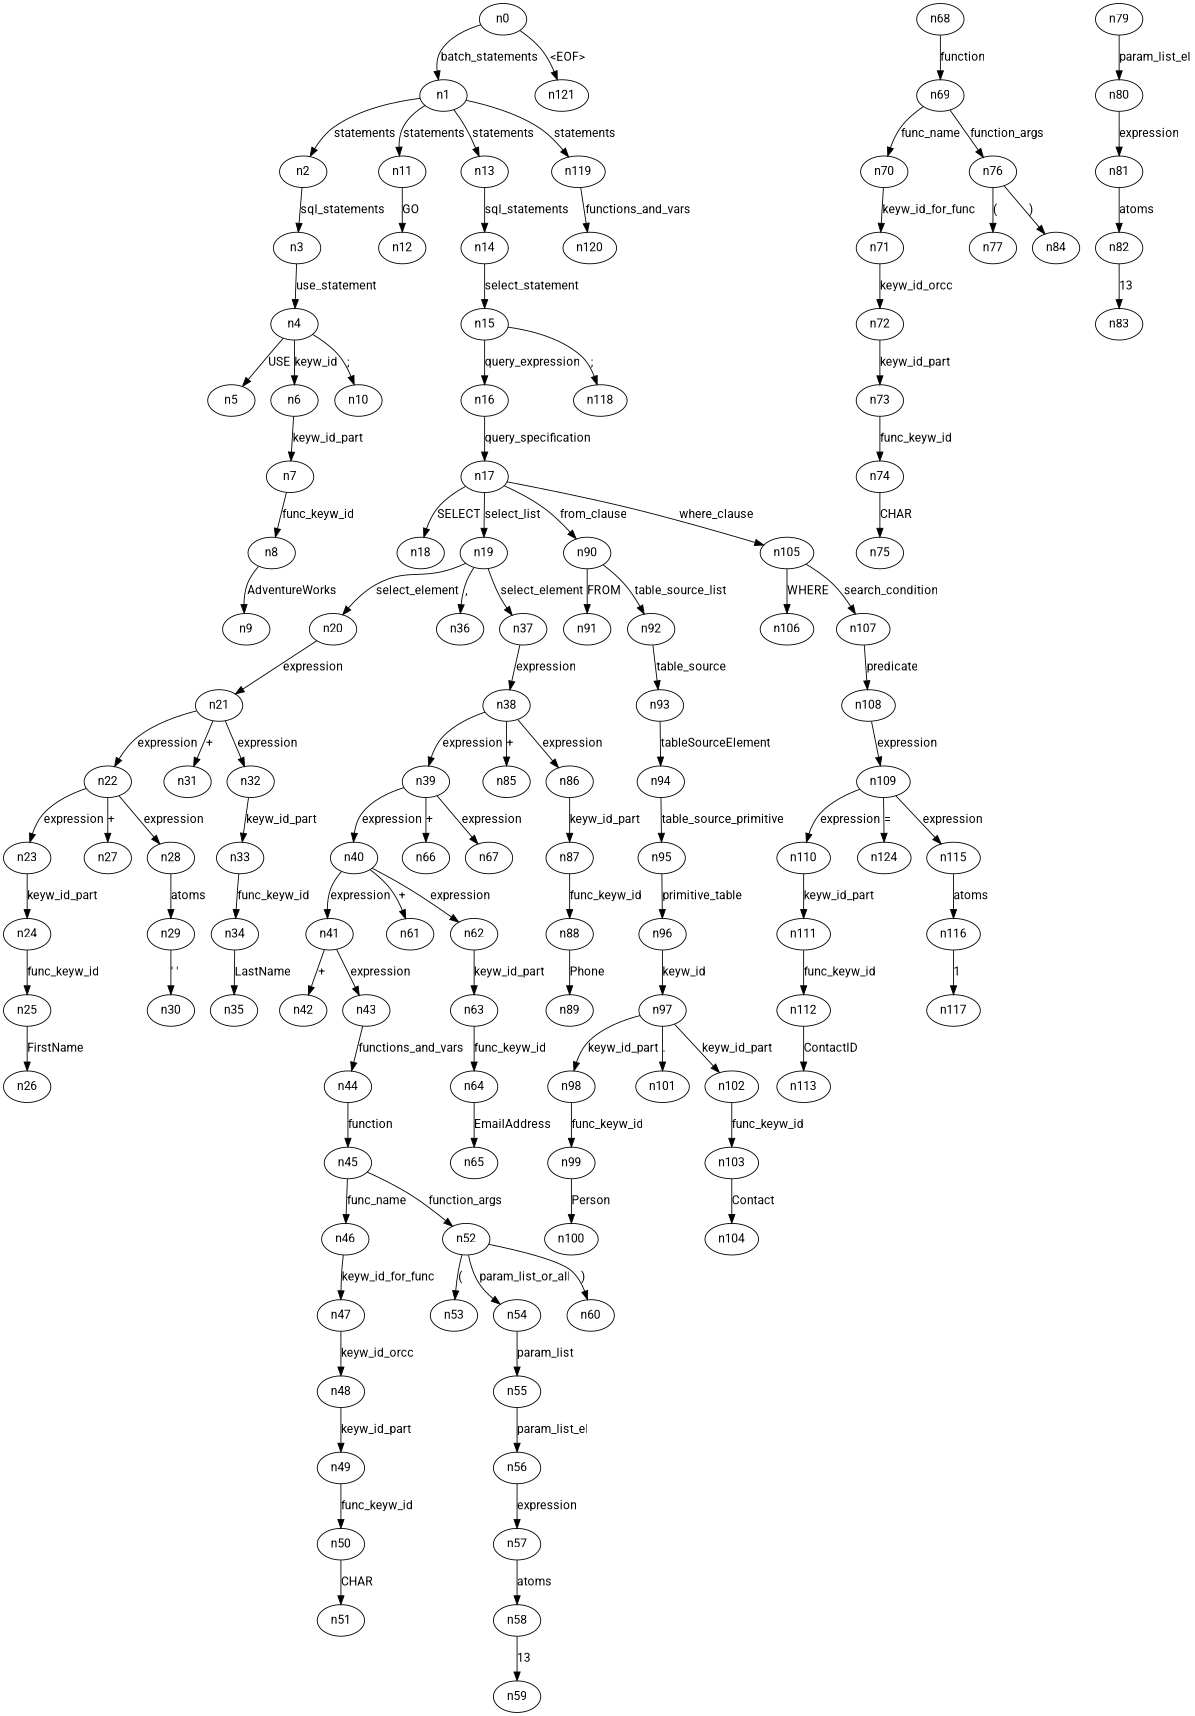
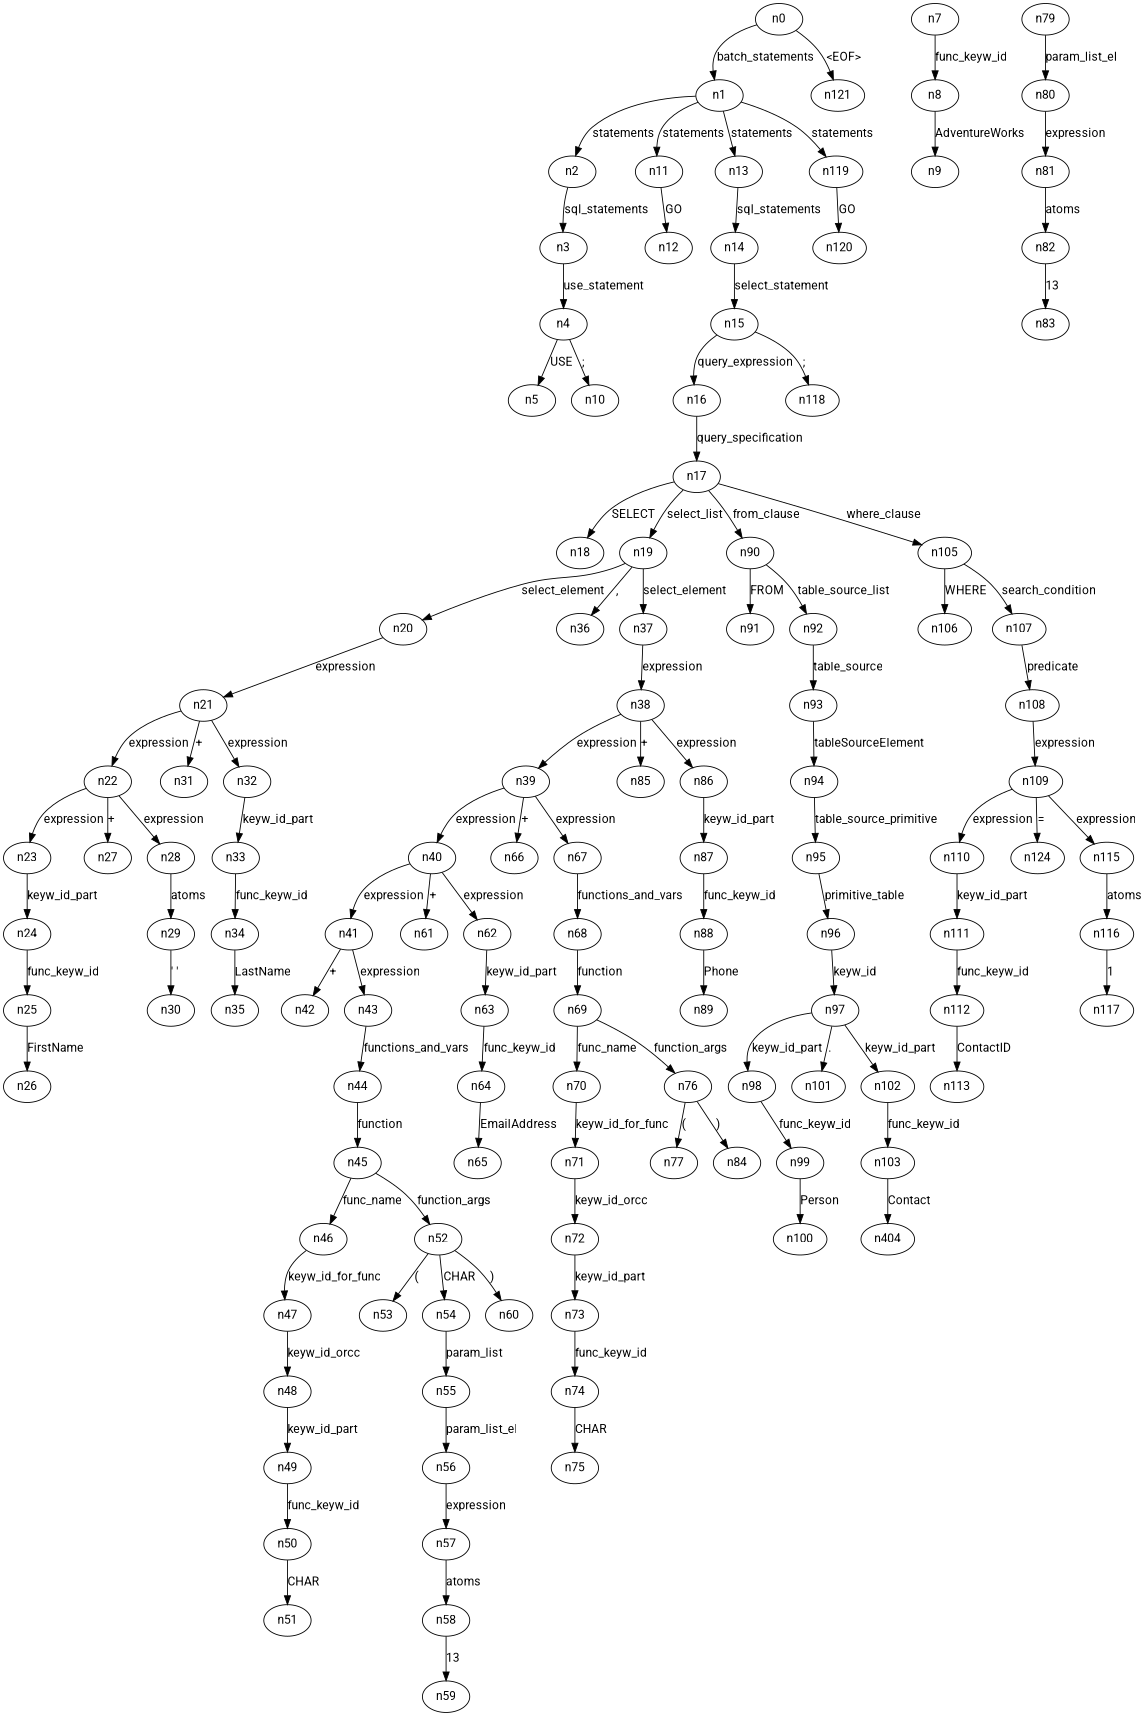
edge "n119" -> "n120": label "functions_and_vars" -> "GO"
node "n6": removed
edge "n67" -> "n68": added, label "functions_and_vars"
node "n104": label "n104" -> "n404"
edge "n52" -> "n54": label "param_list_or_all" -> "CHAR"
